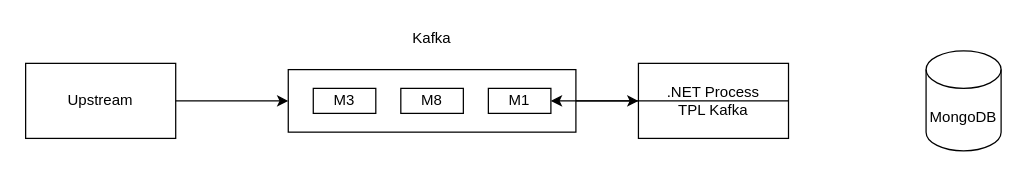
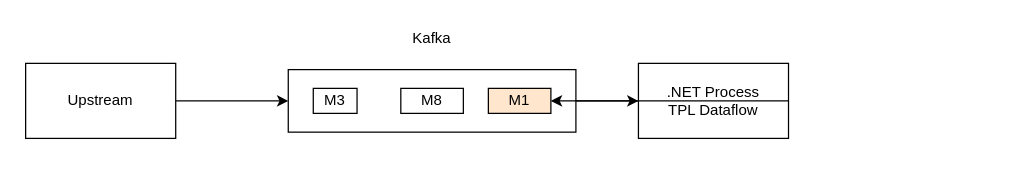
node "M3": size 63x25 -> 44x25
node "M1": fillcolor #ffffff -> #ffe6cc
node ".NET Process TPL Kafka": label ".NET Process TPL Kafka" -> ".NET Process TPL Dataflow"
node "MongoDB": removed
